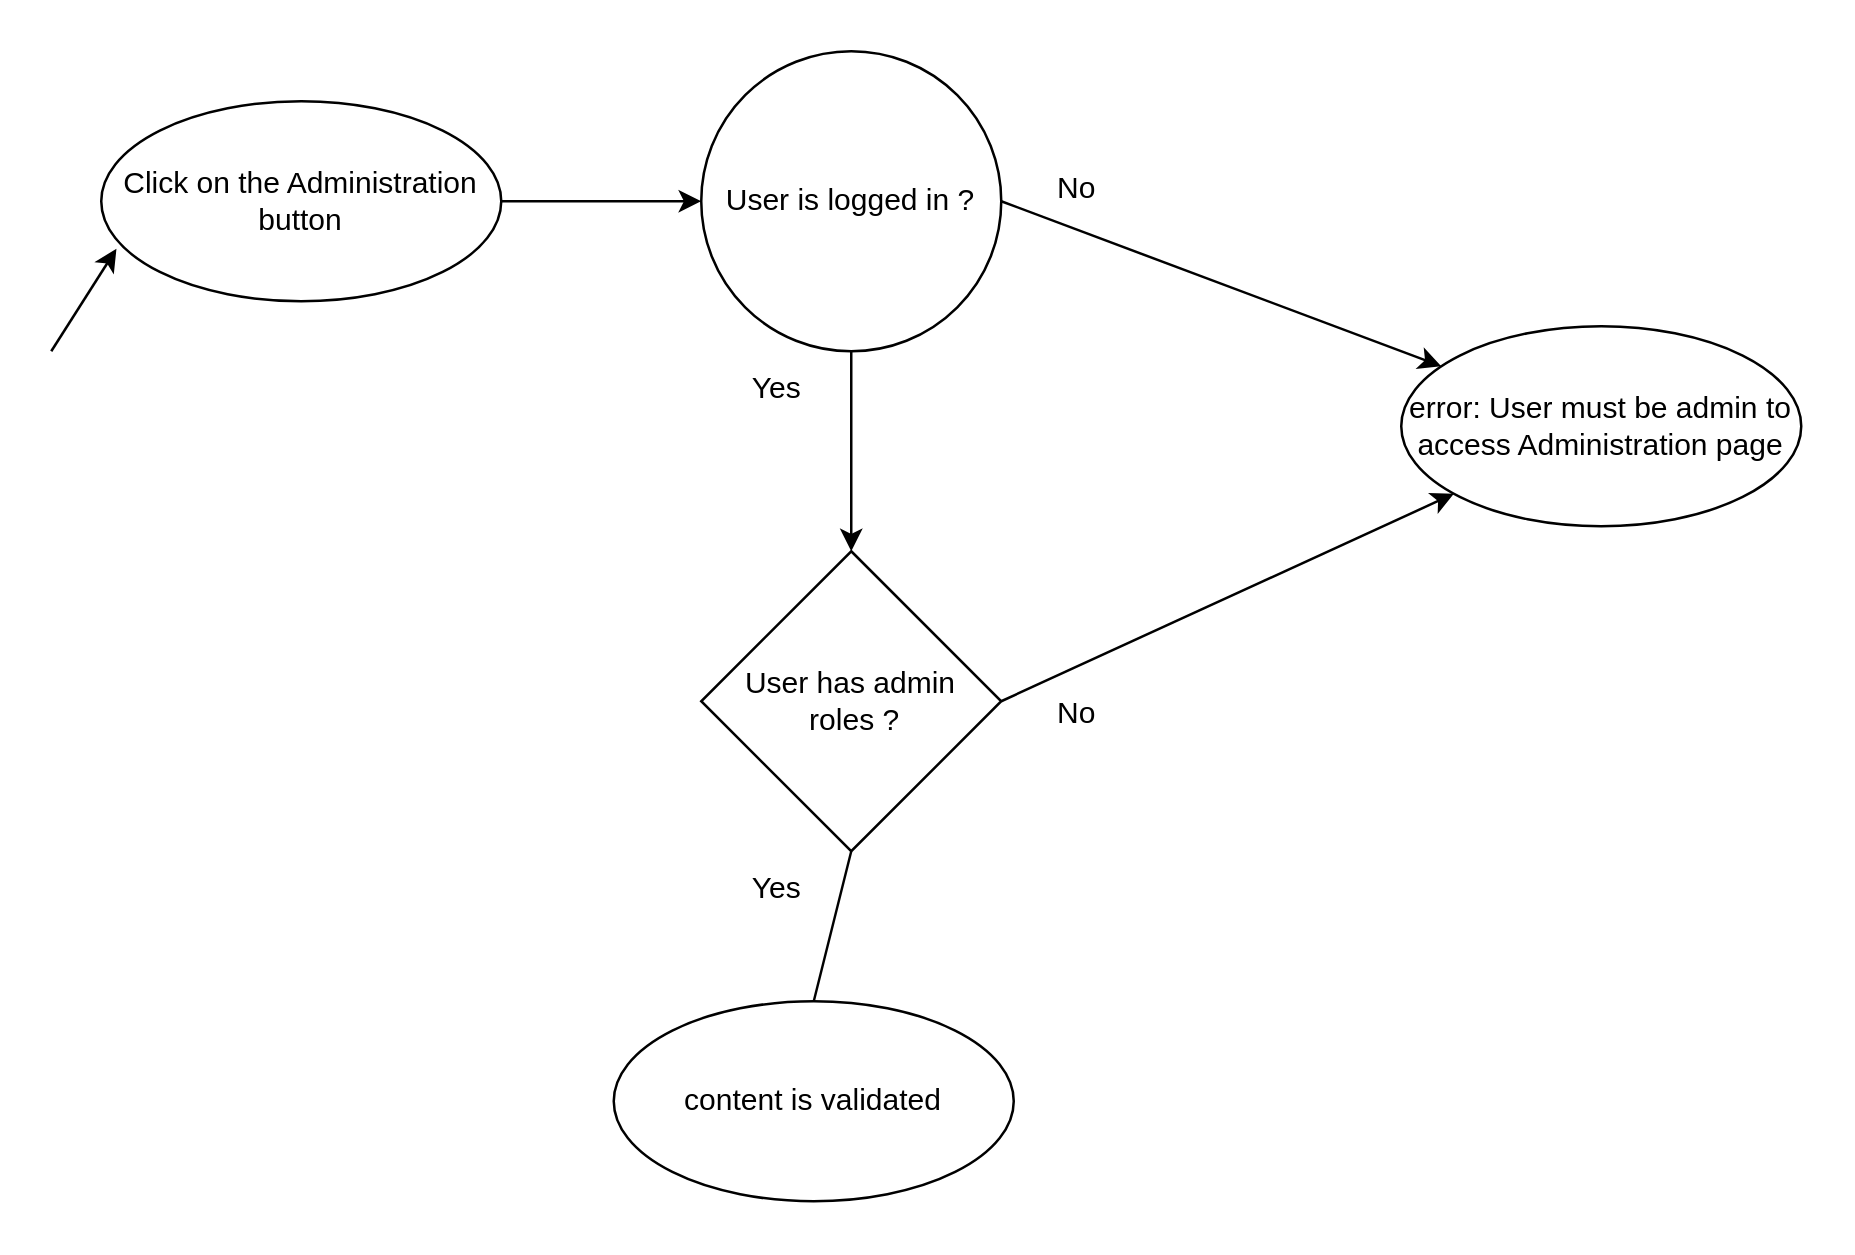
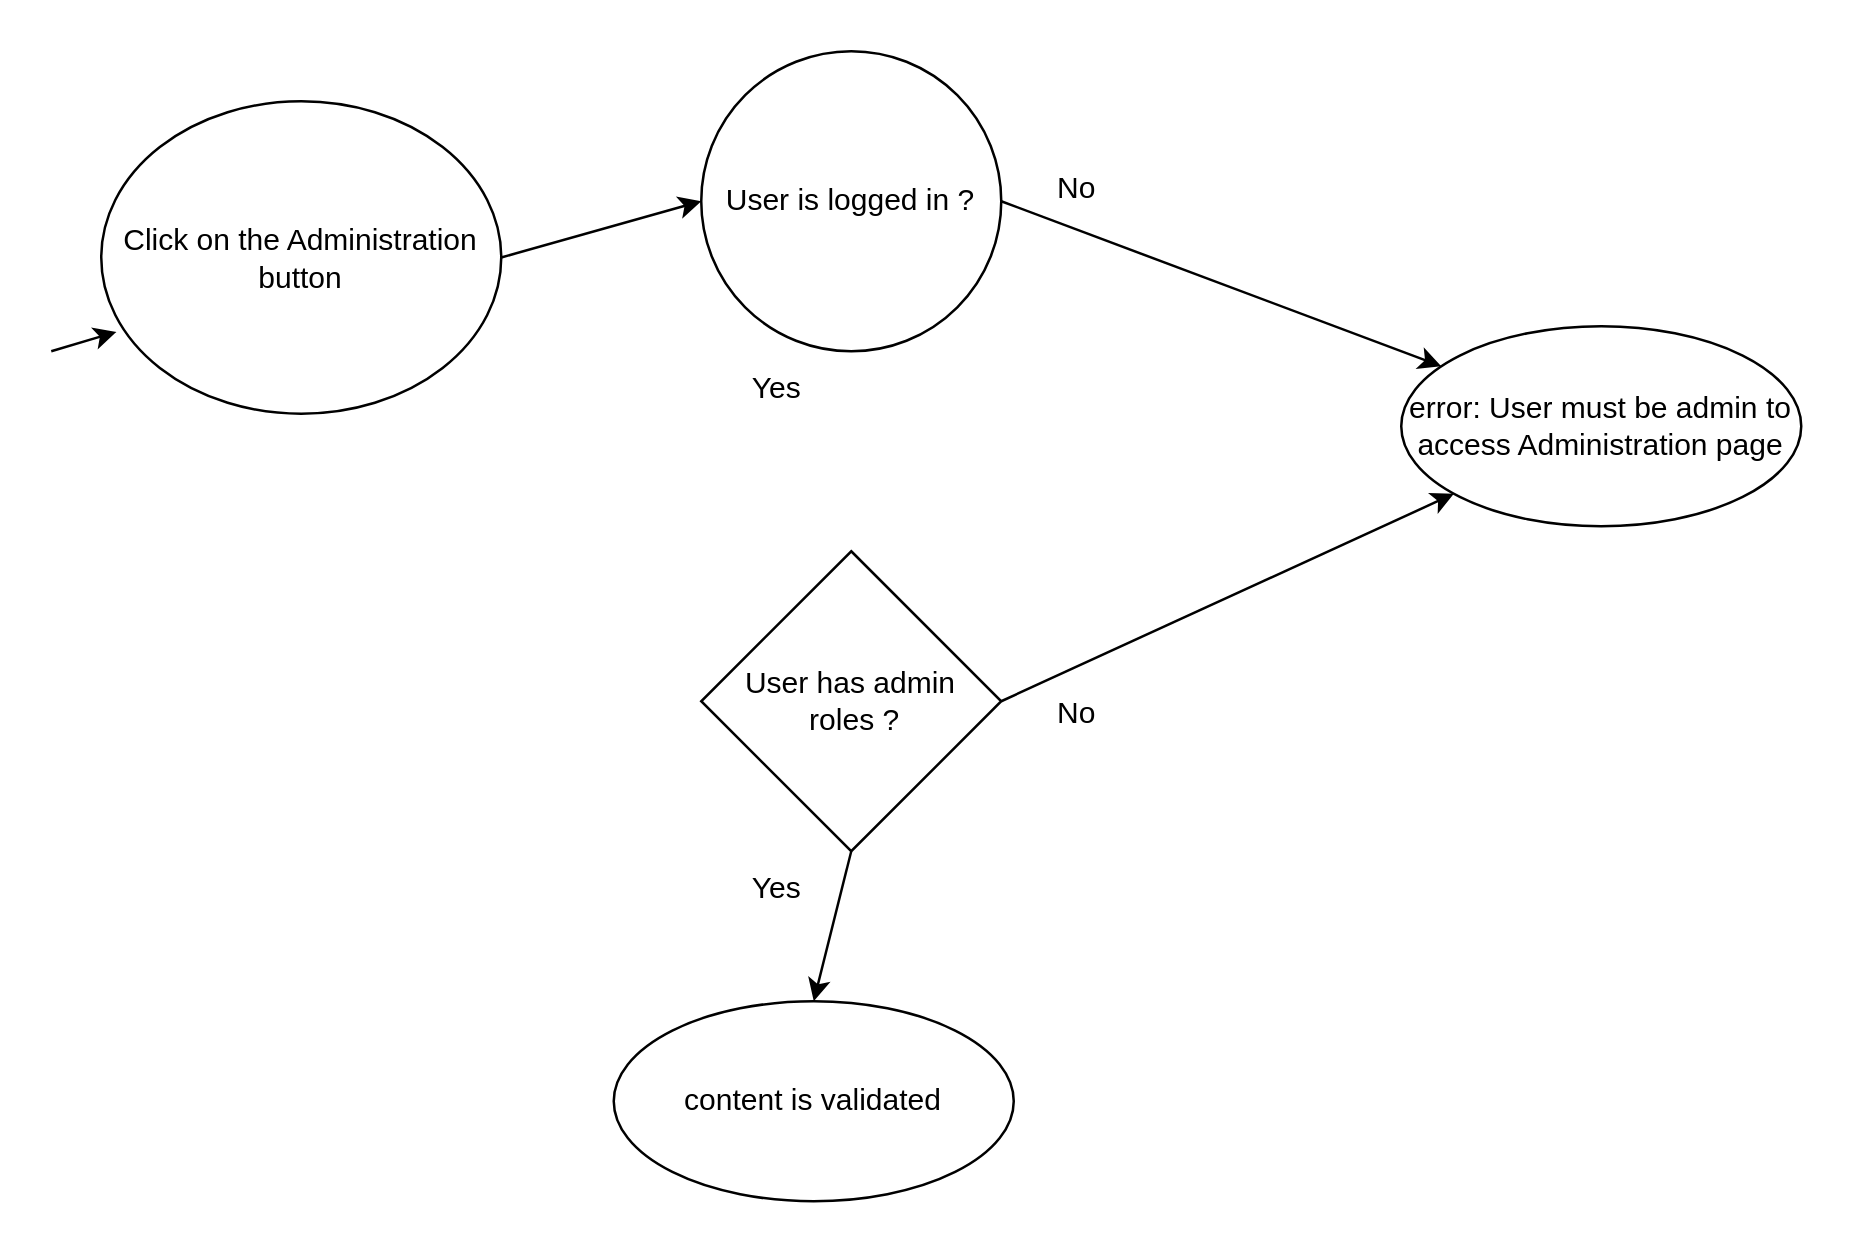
node "Click on the Administration button": size 400x200 -> 400x313
edge "User is logged in ?" -> "User has admin roles ?": removed
edge "User has admin roles ?" -- "content is validated": arrowhead none -> classic
